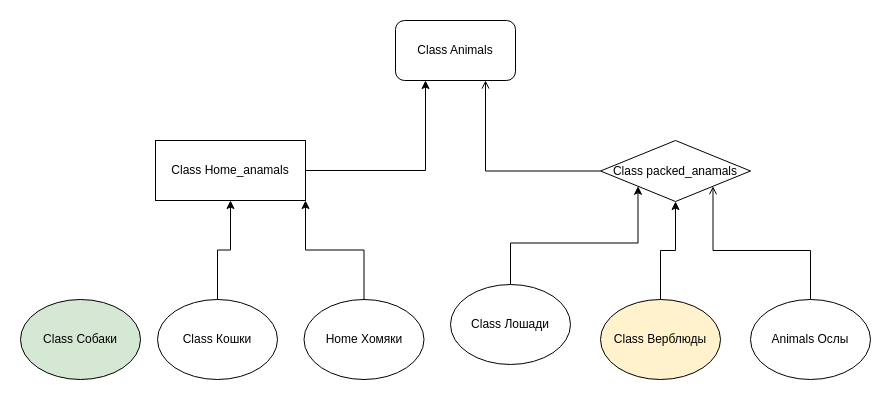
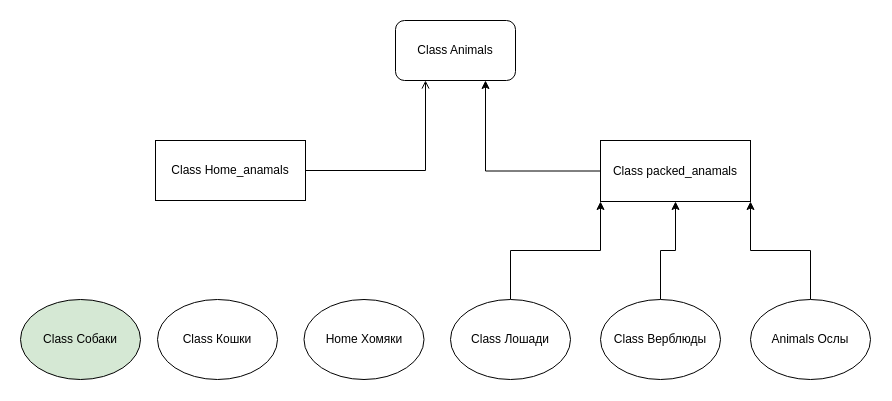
edge "Class packed_anamals" -> "Class Animals": arrowhead open -> classic
edge "Class Home_anamals" -> "Class Animals": arrowhead classic -> open
node "Class packed_anamals": shape diamond -> rectangle
edge "Animals Ослы" -> "Class packed_anamals": arrowhead open -> classic
edge "Class Кошки" -> "Class Home_anamals": removed
edge "Home Хомяки" -> "Class Home_anamals": removed
node "Class Лошади": moved (511, 325) -> (511, 340)
node "Class Верблюды": fillcolor #fff2cc -> #ffffff
